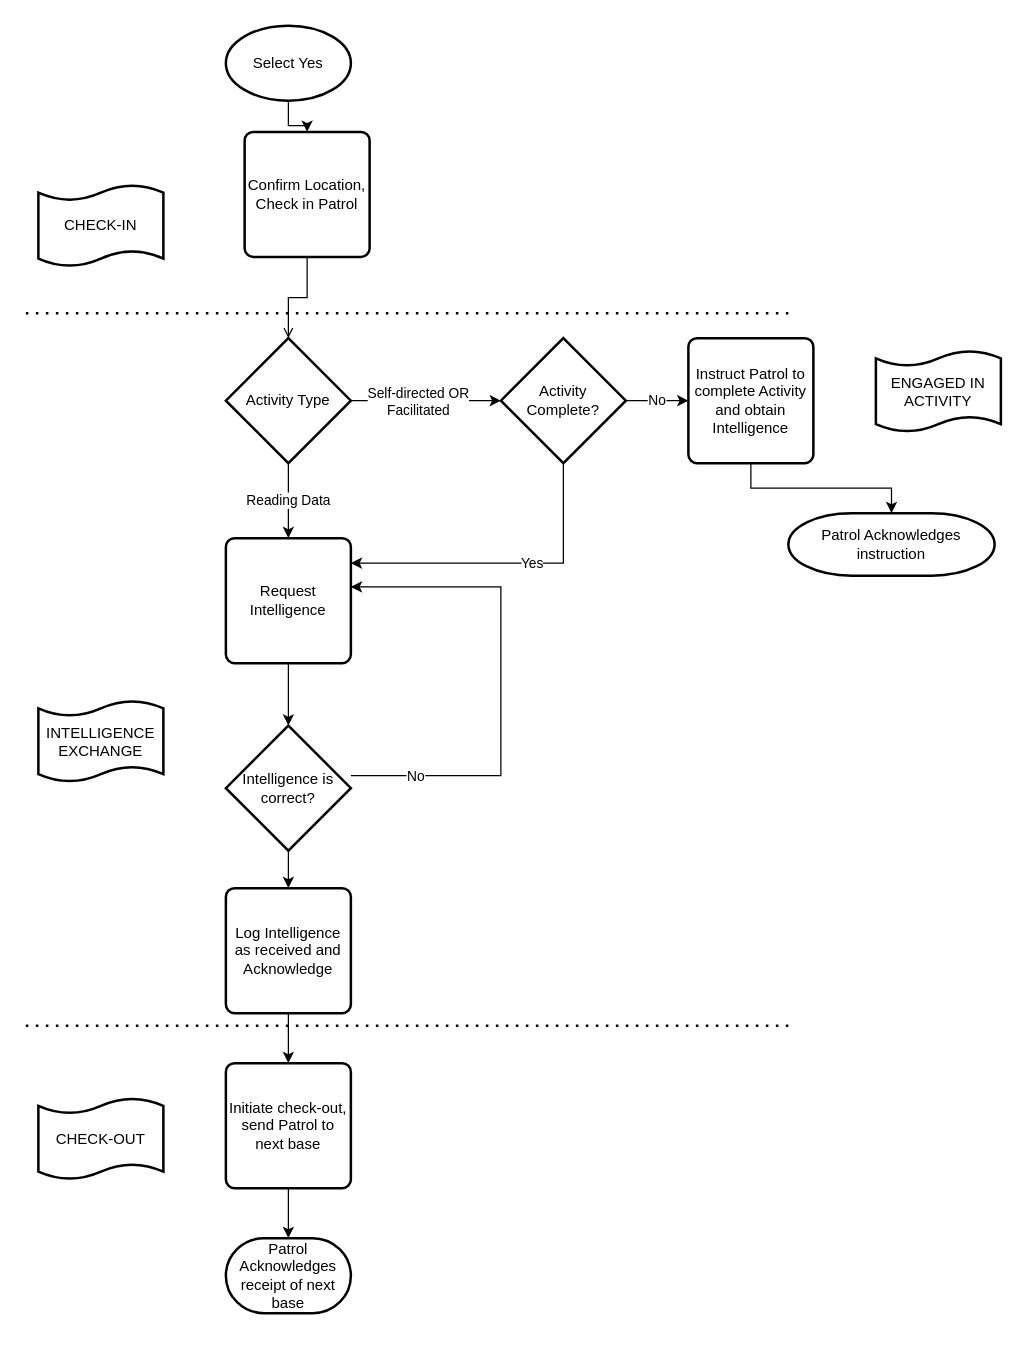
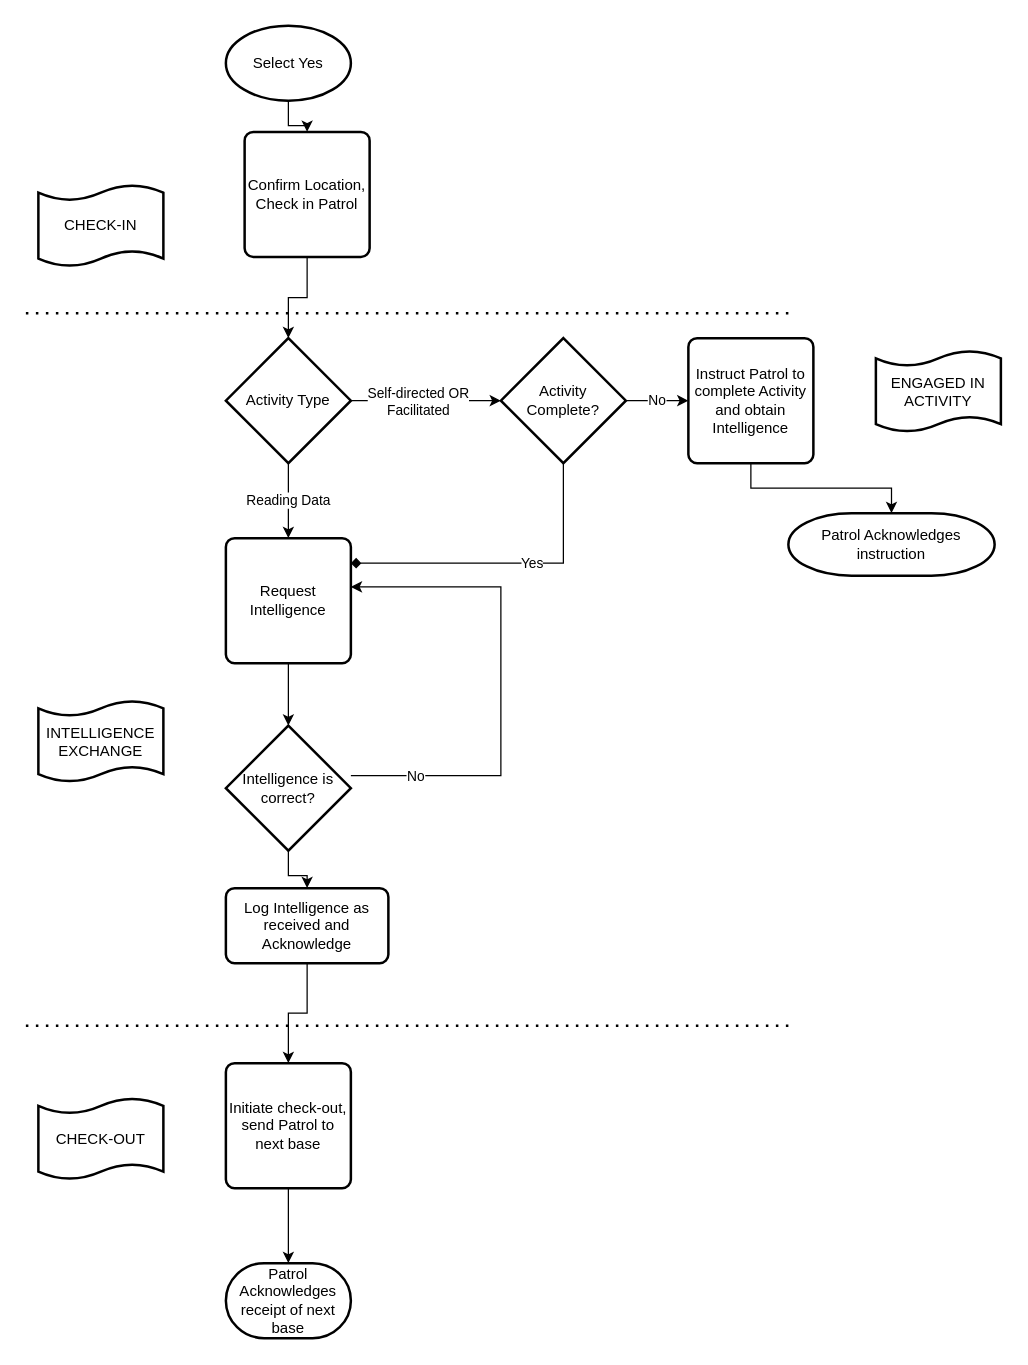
edge "Confirm Location, Check in Patrol" -> "Activity Type": arrowhead open -> classic
edge "Activity Complete?" -> "Request Intelligence": arrowhead classic -> diamond
node "Log Intelligence as received and Acknowledge": size 125x125 -> 163x75
node "Patrol Acknowledges receipt of next base": moved (288, 1276) -> (288, 1301)
